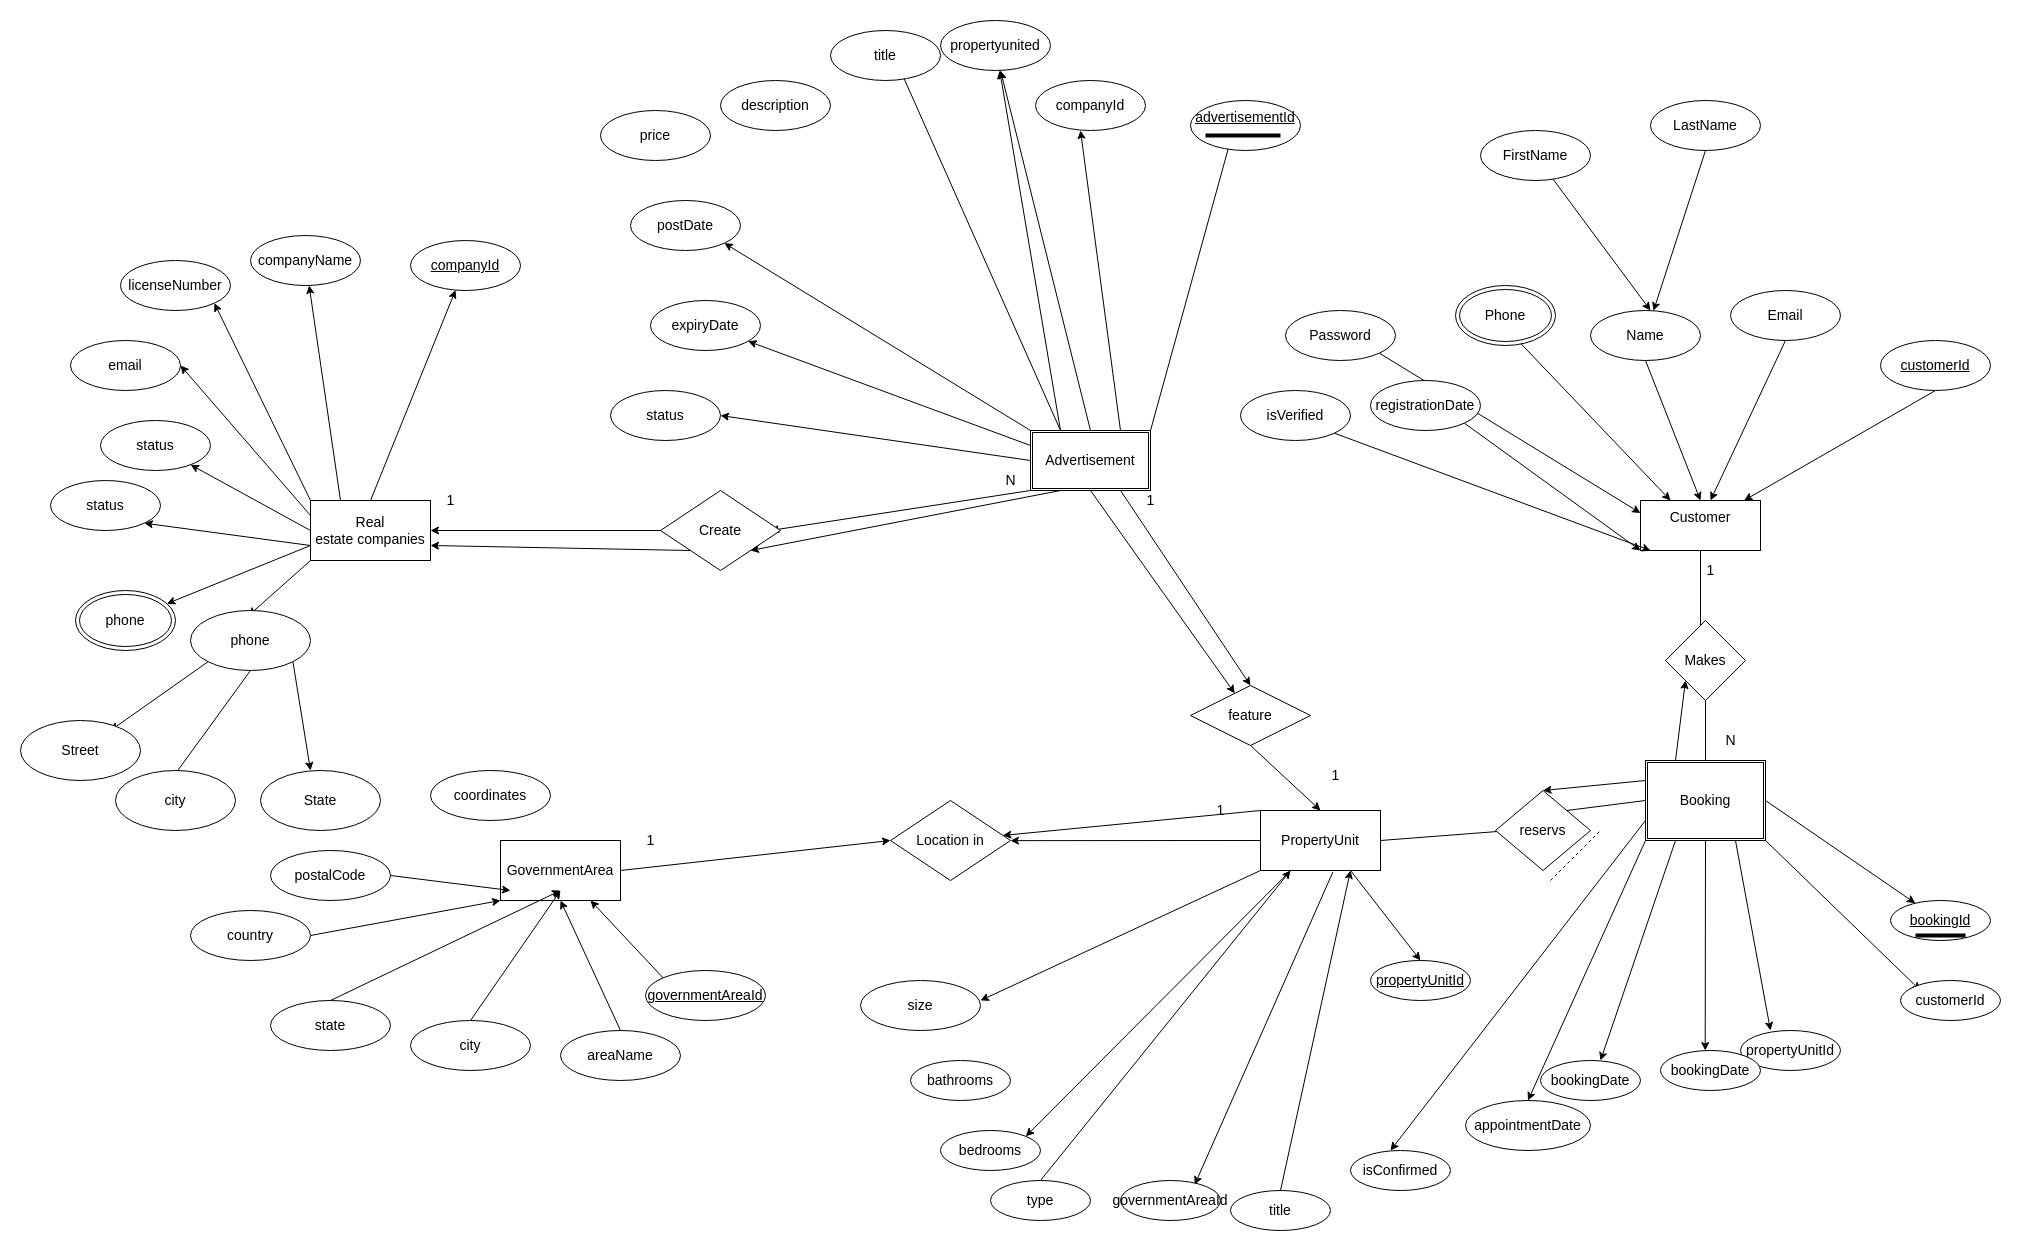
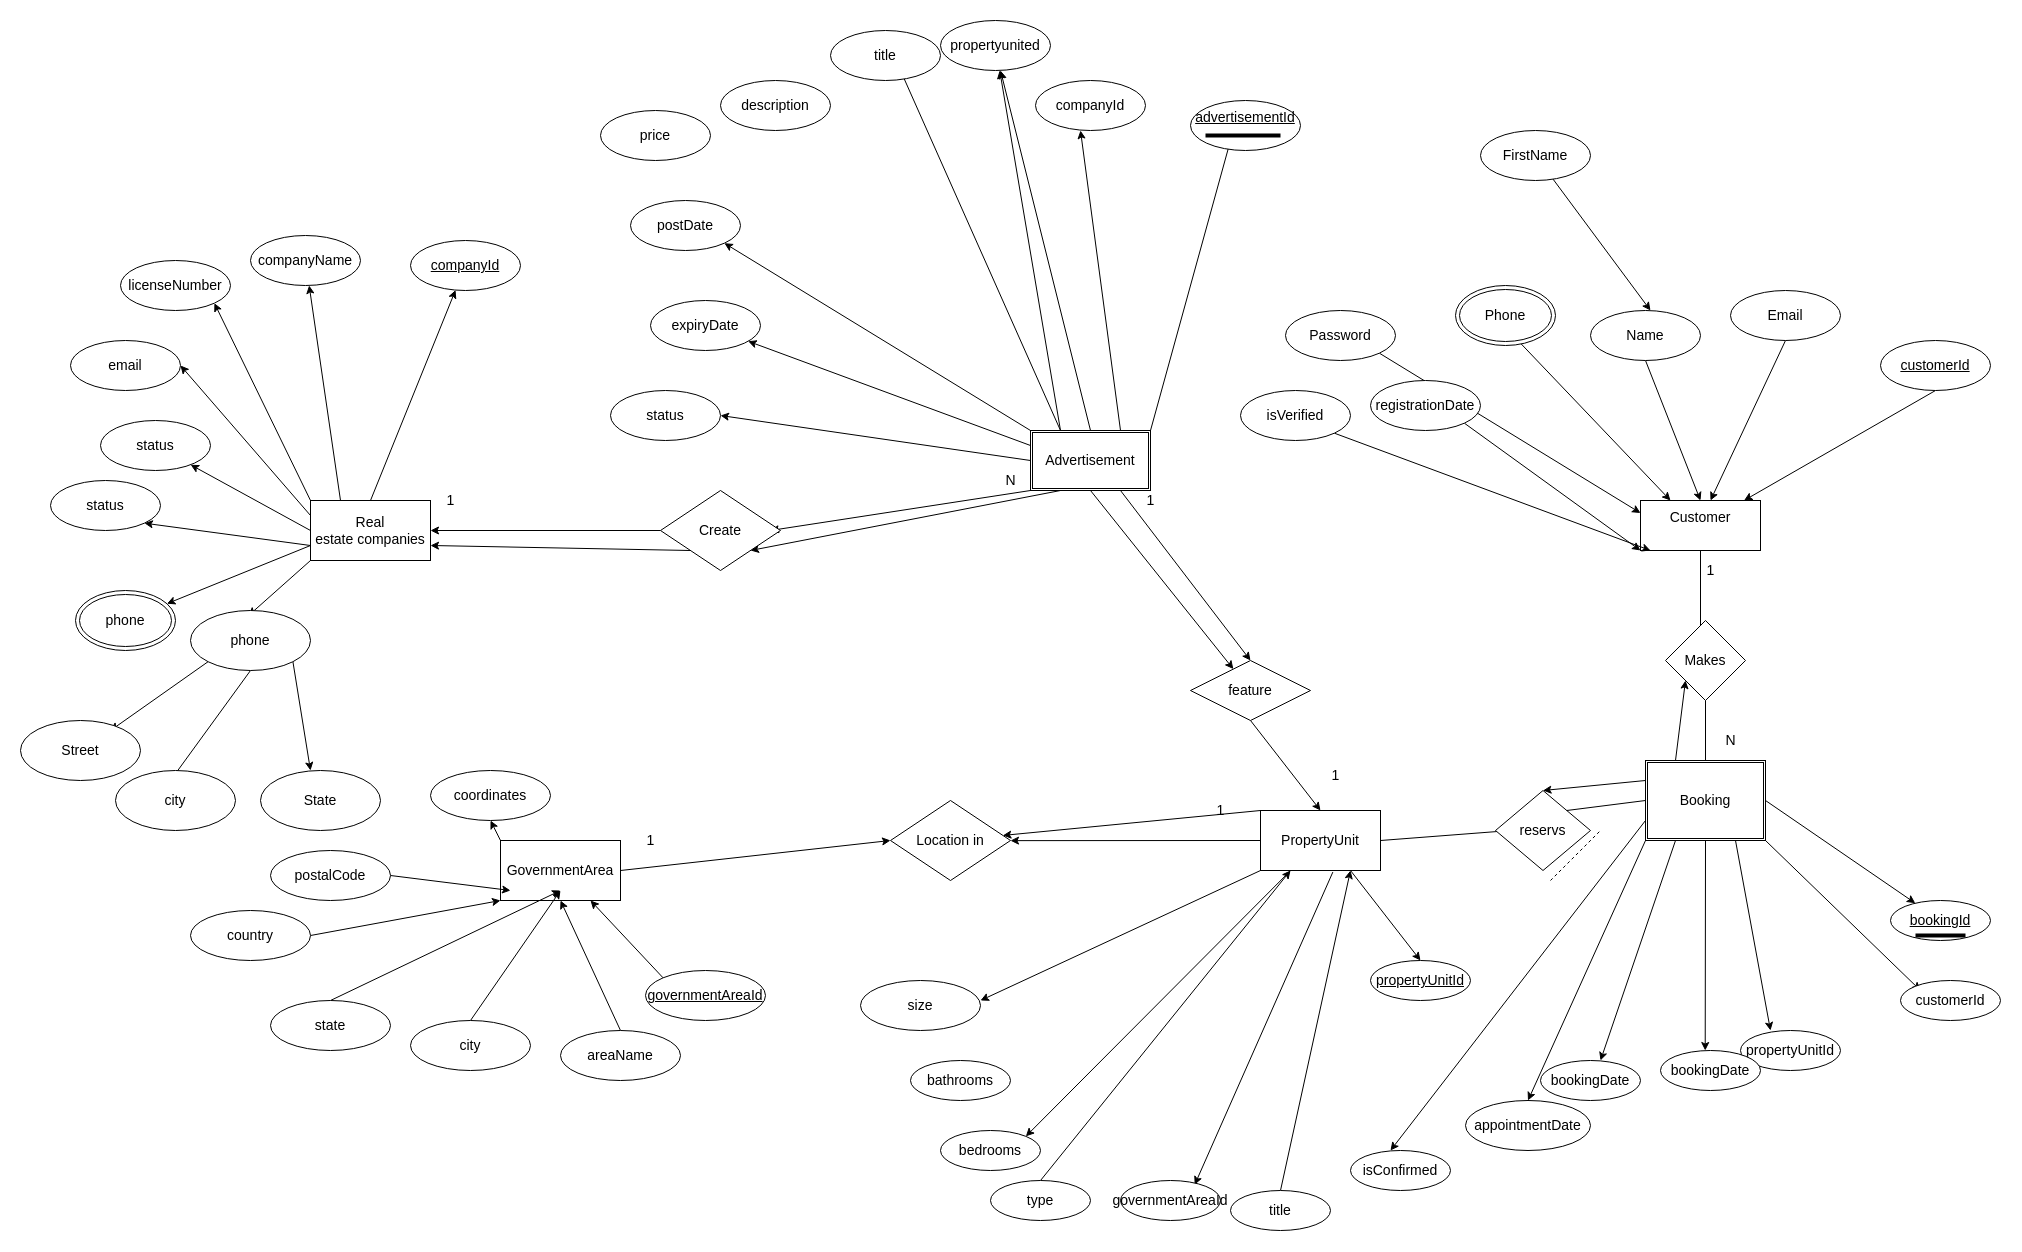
node "LastName": removed
edge "LastName" -> "Name": removed
node "feature": moved (1251, 716) -> (1251, 691)
edge "GovernmentArea" -> "coordinates": added
